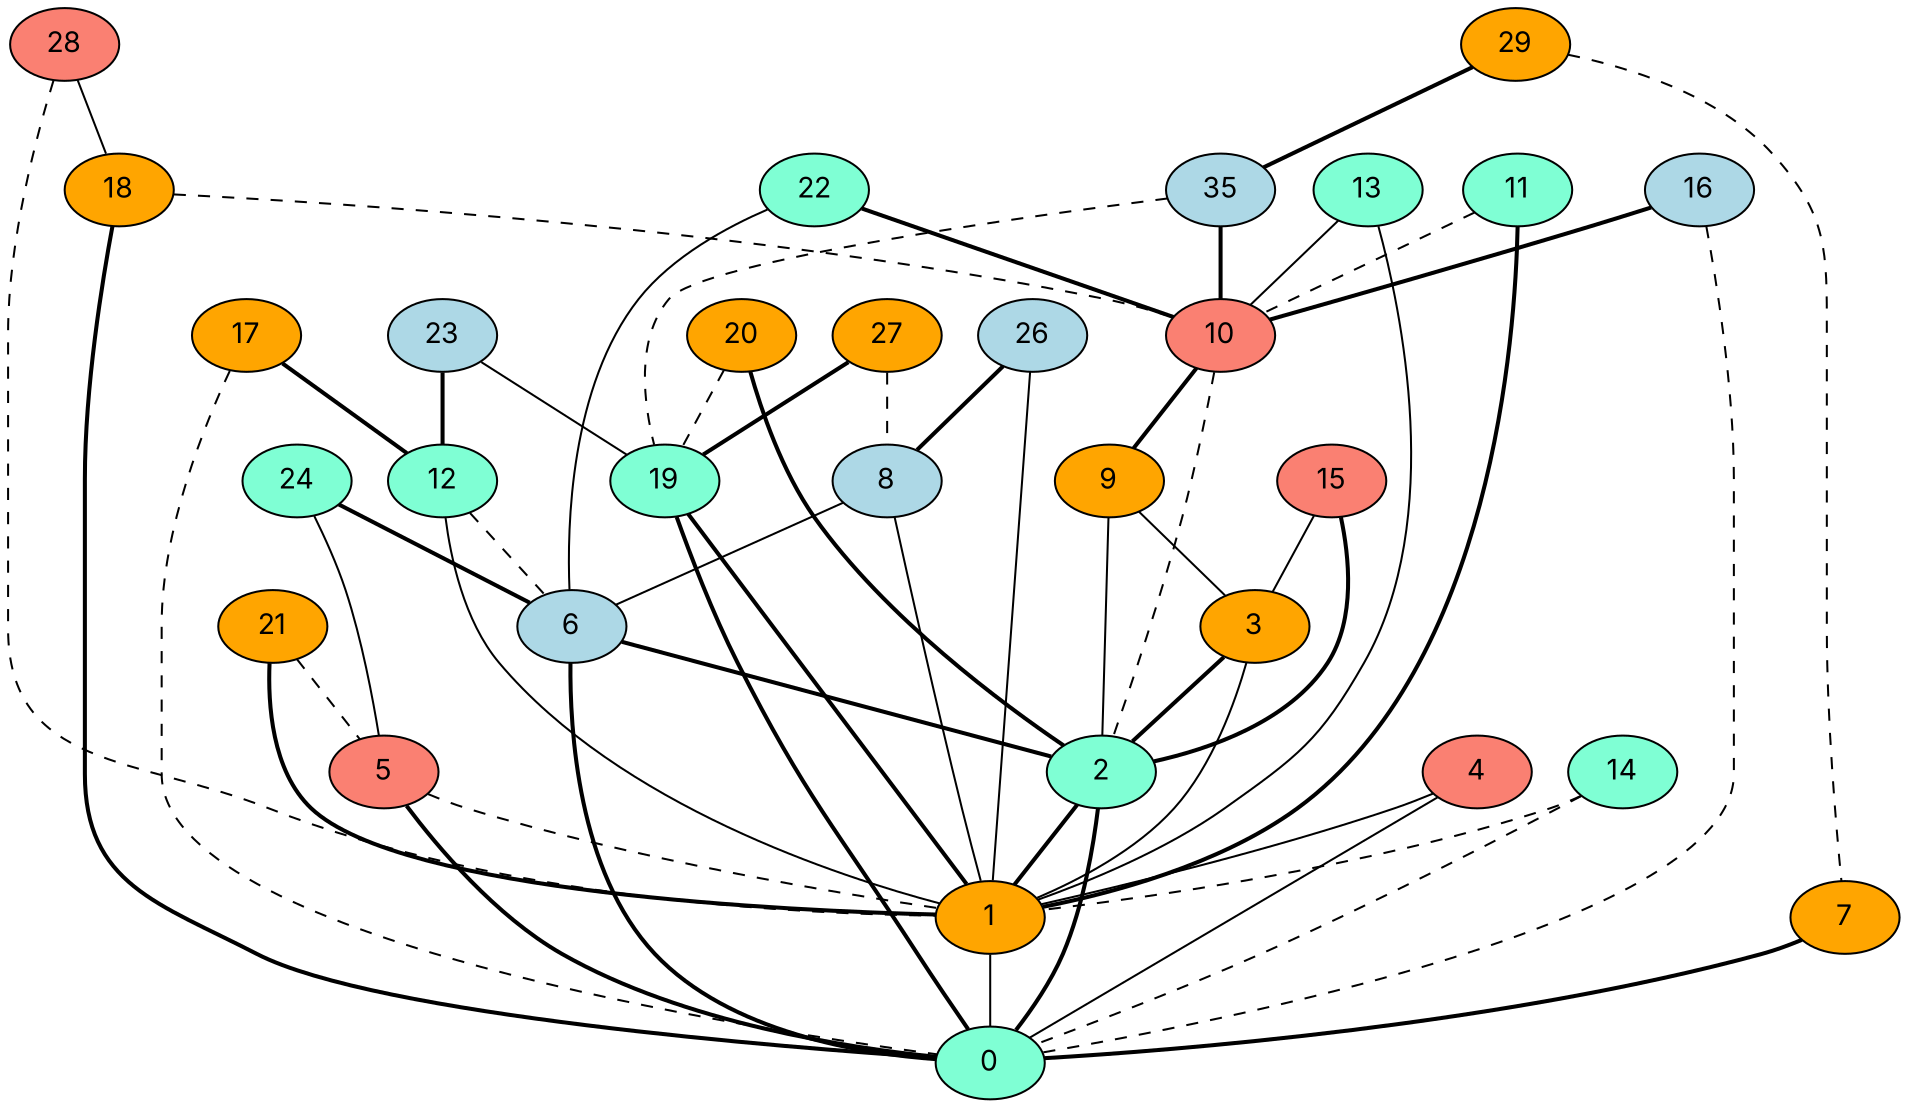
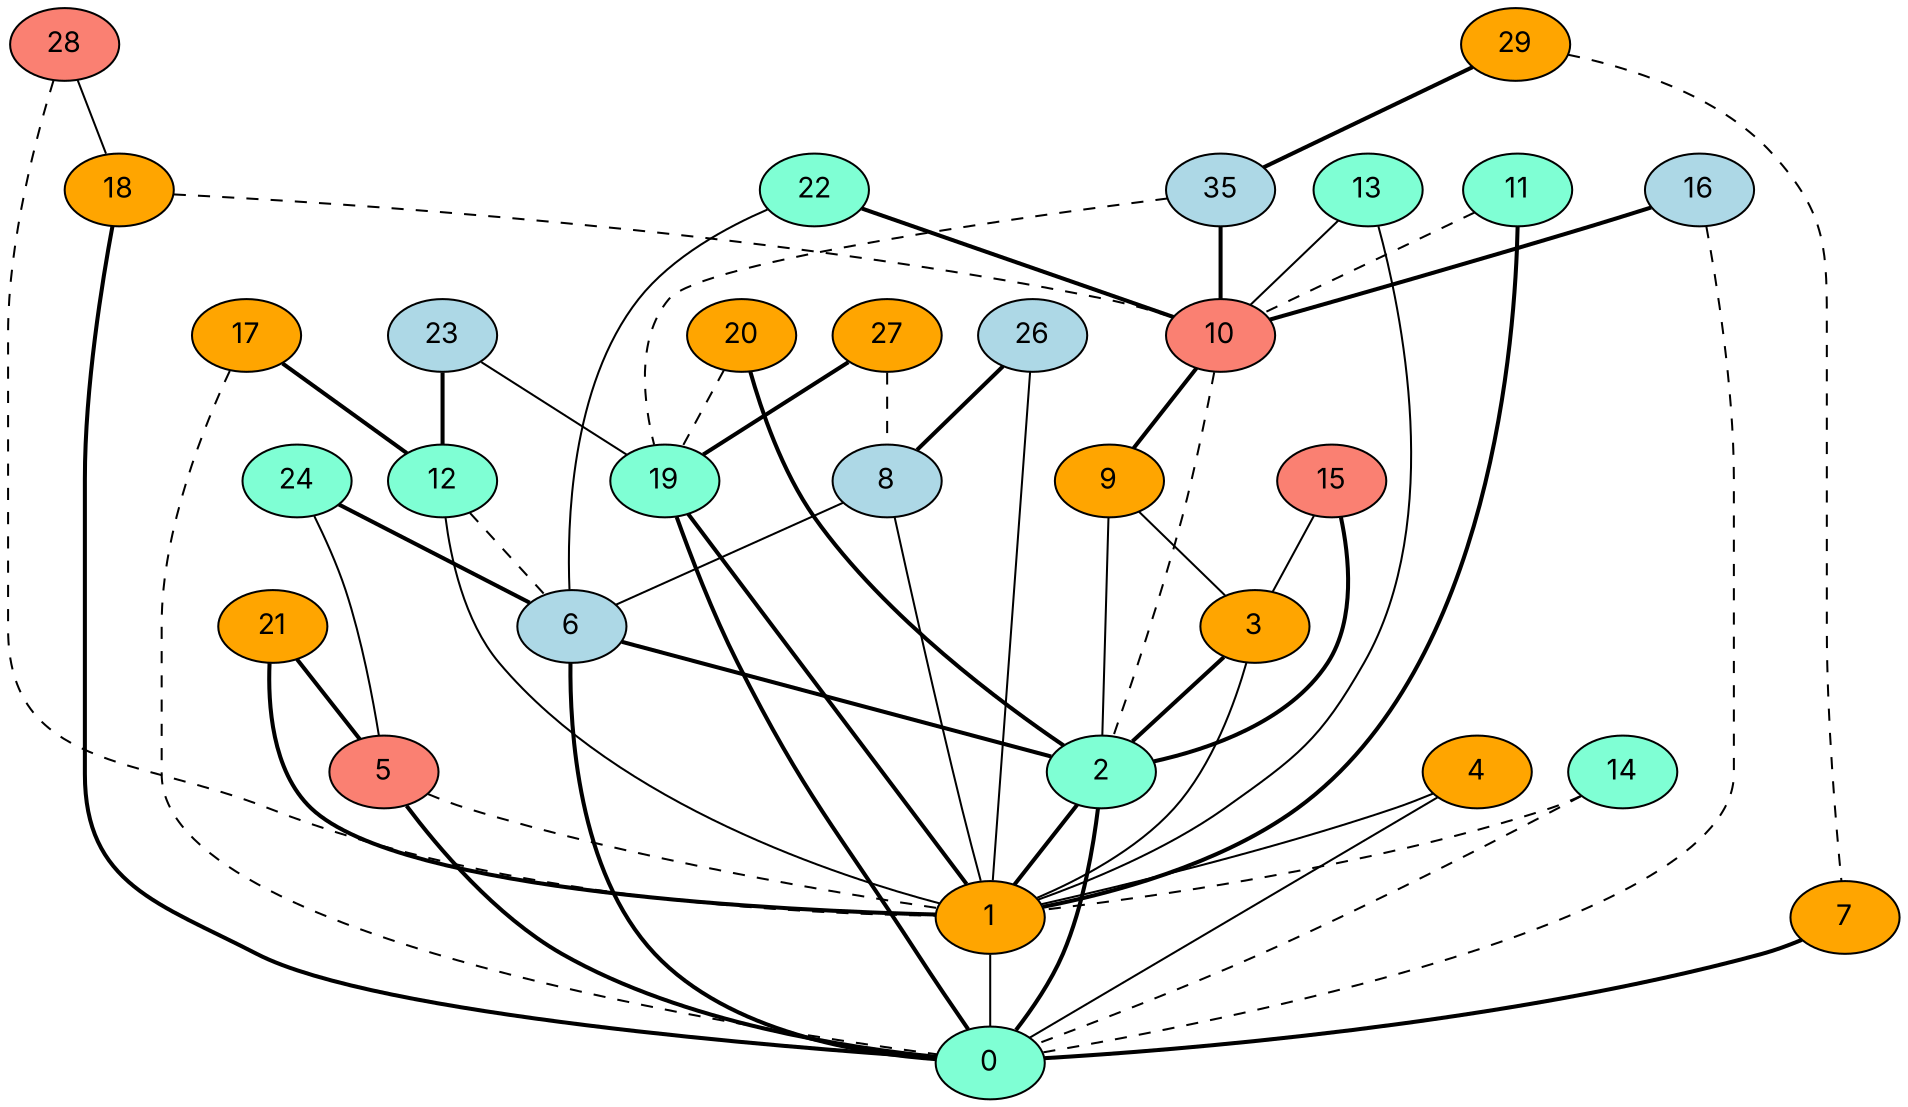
edge "21" -- "5": style dashed -> bold
node "4": fillcolor salmon -> orange
